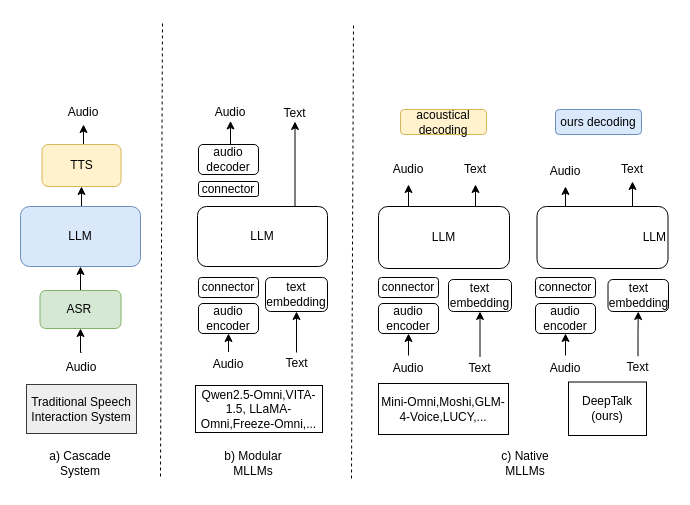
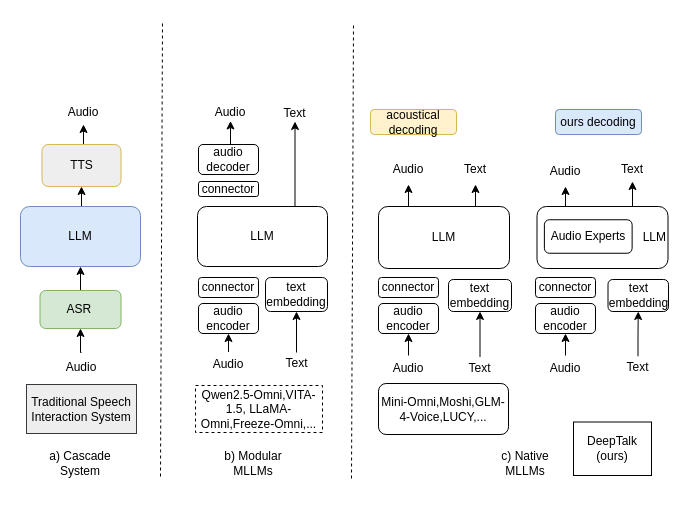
node "acoustical decoding": moved (444, 122) -> (414, 122)
node "TTS": fillcolor #fff2cc -> #eeeeee
node "Audio Experts": added
node "Qwen2.5-Omni,VITA-1.5, LLaMA-Omni,Freeze-Omni,...": style solid -> dashed
node "Mini-Omni,Moshi,GLM-4-Voice,LUCY,...": shape rectangle -> rounded rectangle
node "DeepTalk (ours)": moved (608, 409) -> (613, 449)
